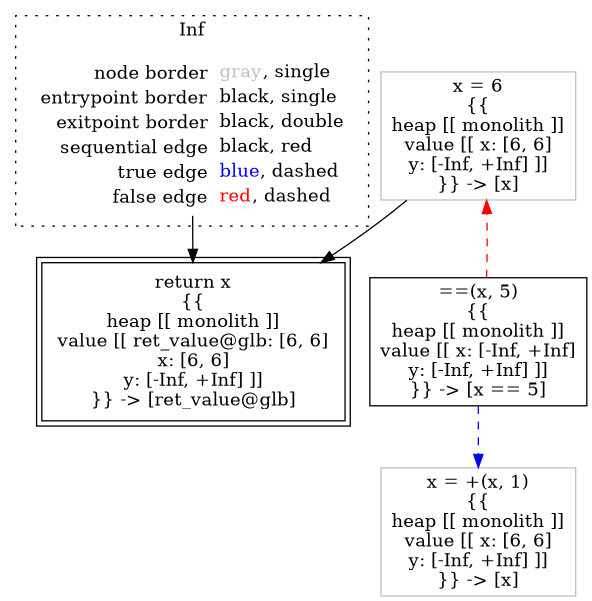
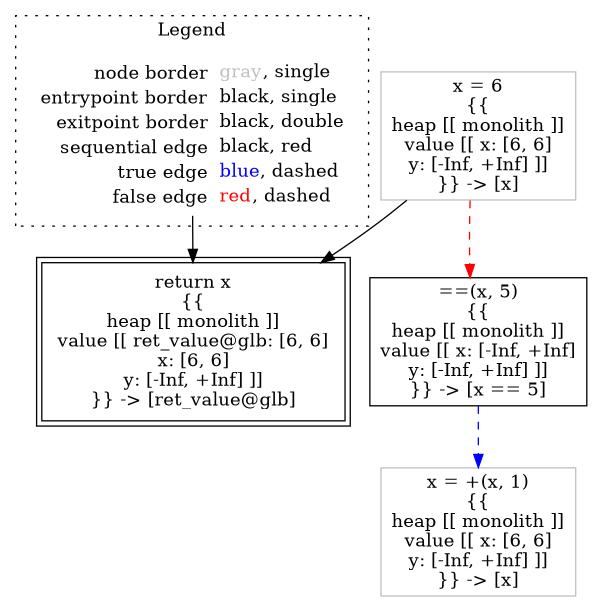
cluster "Inf": label "Inf" -> "Legend"
edge "==(x, 5)" -> "x = 6": reversed
